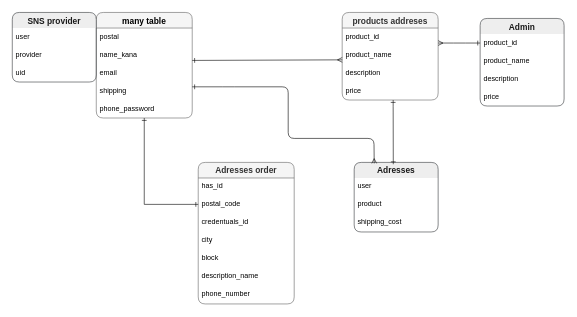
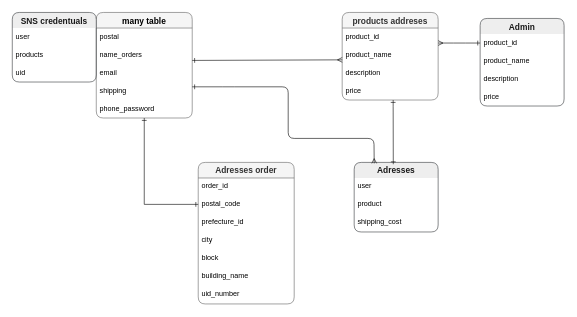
node "SNS provider": label "SNS provider" -> "SNS credentuals"
node "provider": label "provider" -> "products"
node "name_kana": label "name_kana" -> "name_orders"
node "has_id": label "has_id" -> "order_id"
node "credentuals_id": label "credentuals_id" -> "prefecture_id"
node "description_name": label "description_name" -> "building_name"
node "phone_number": label "phone_number" -> "uid_number"
